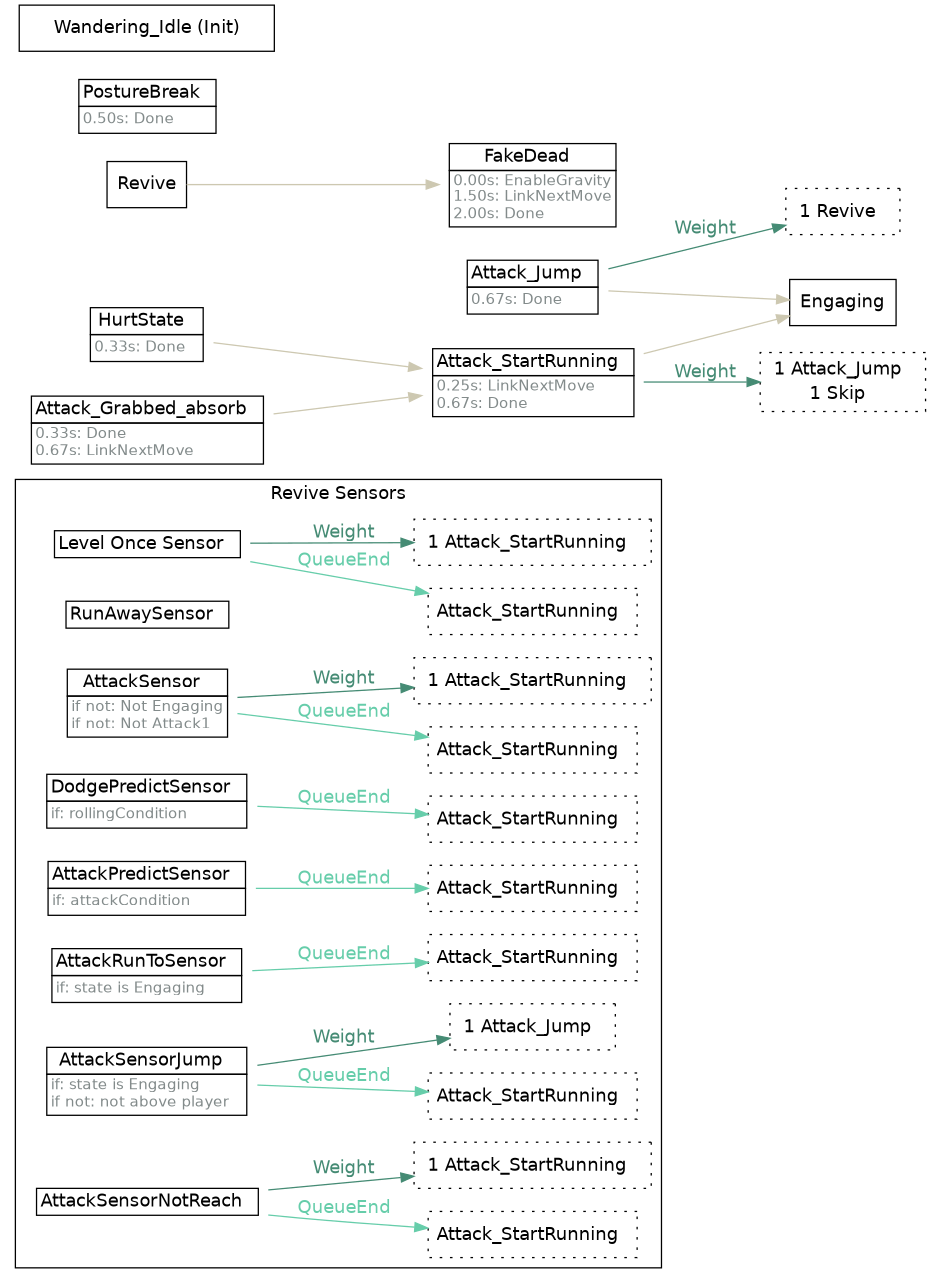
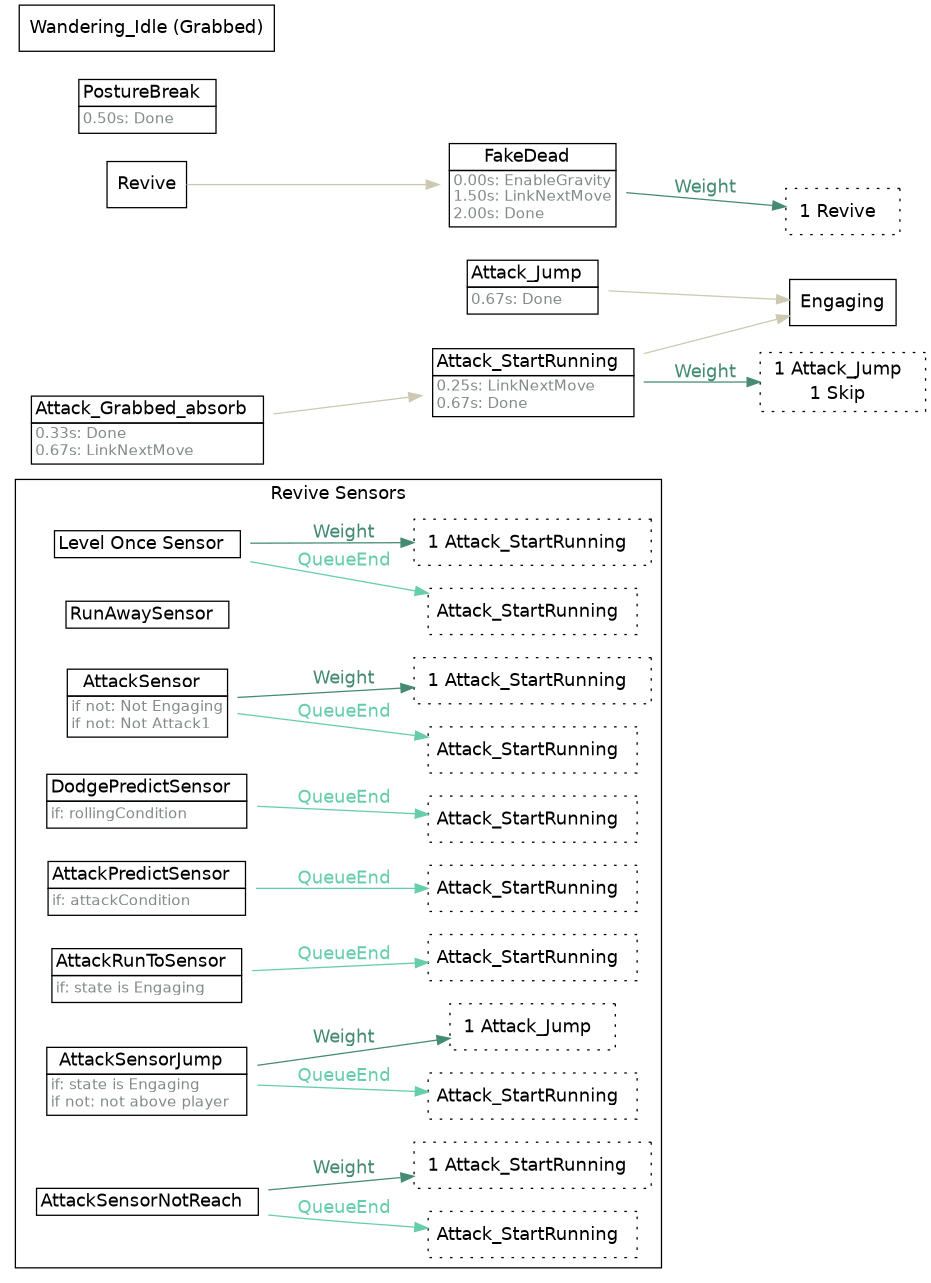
node "Wandering_Idle (Init)": label "Wandering_Idle (Init)" -> "Wandering_Idle (Grabbed)"
edge "Attack_Jump" -> "1 Revive": now "FakeDead" -> "1 Revive"
node "HurtState": removed
